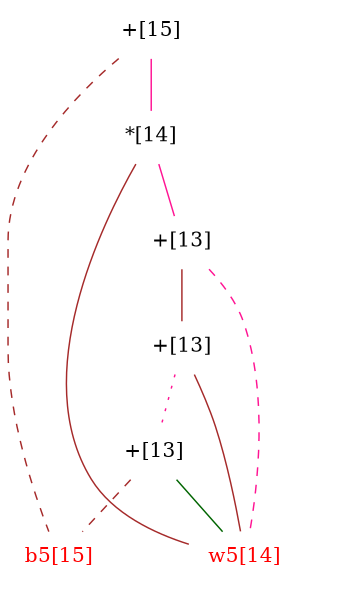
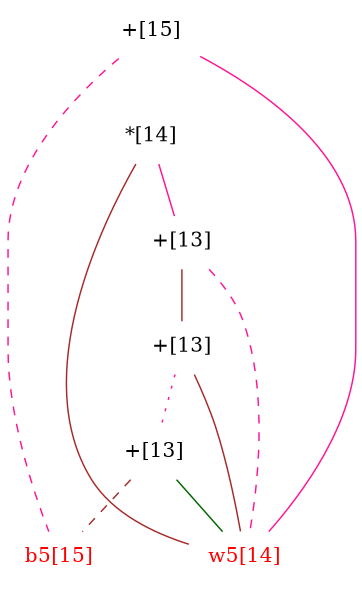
edge "+[15]" -- "*[14]": now "+[15]" -- "w5[14]"
edge "+[15]" -- "b5[15]": color brown -> deeppink
